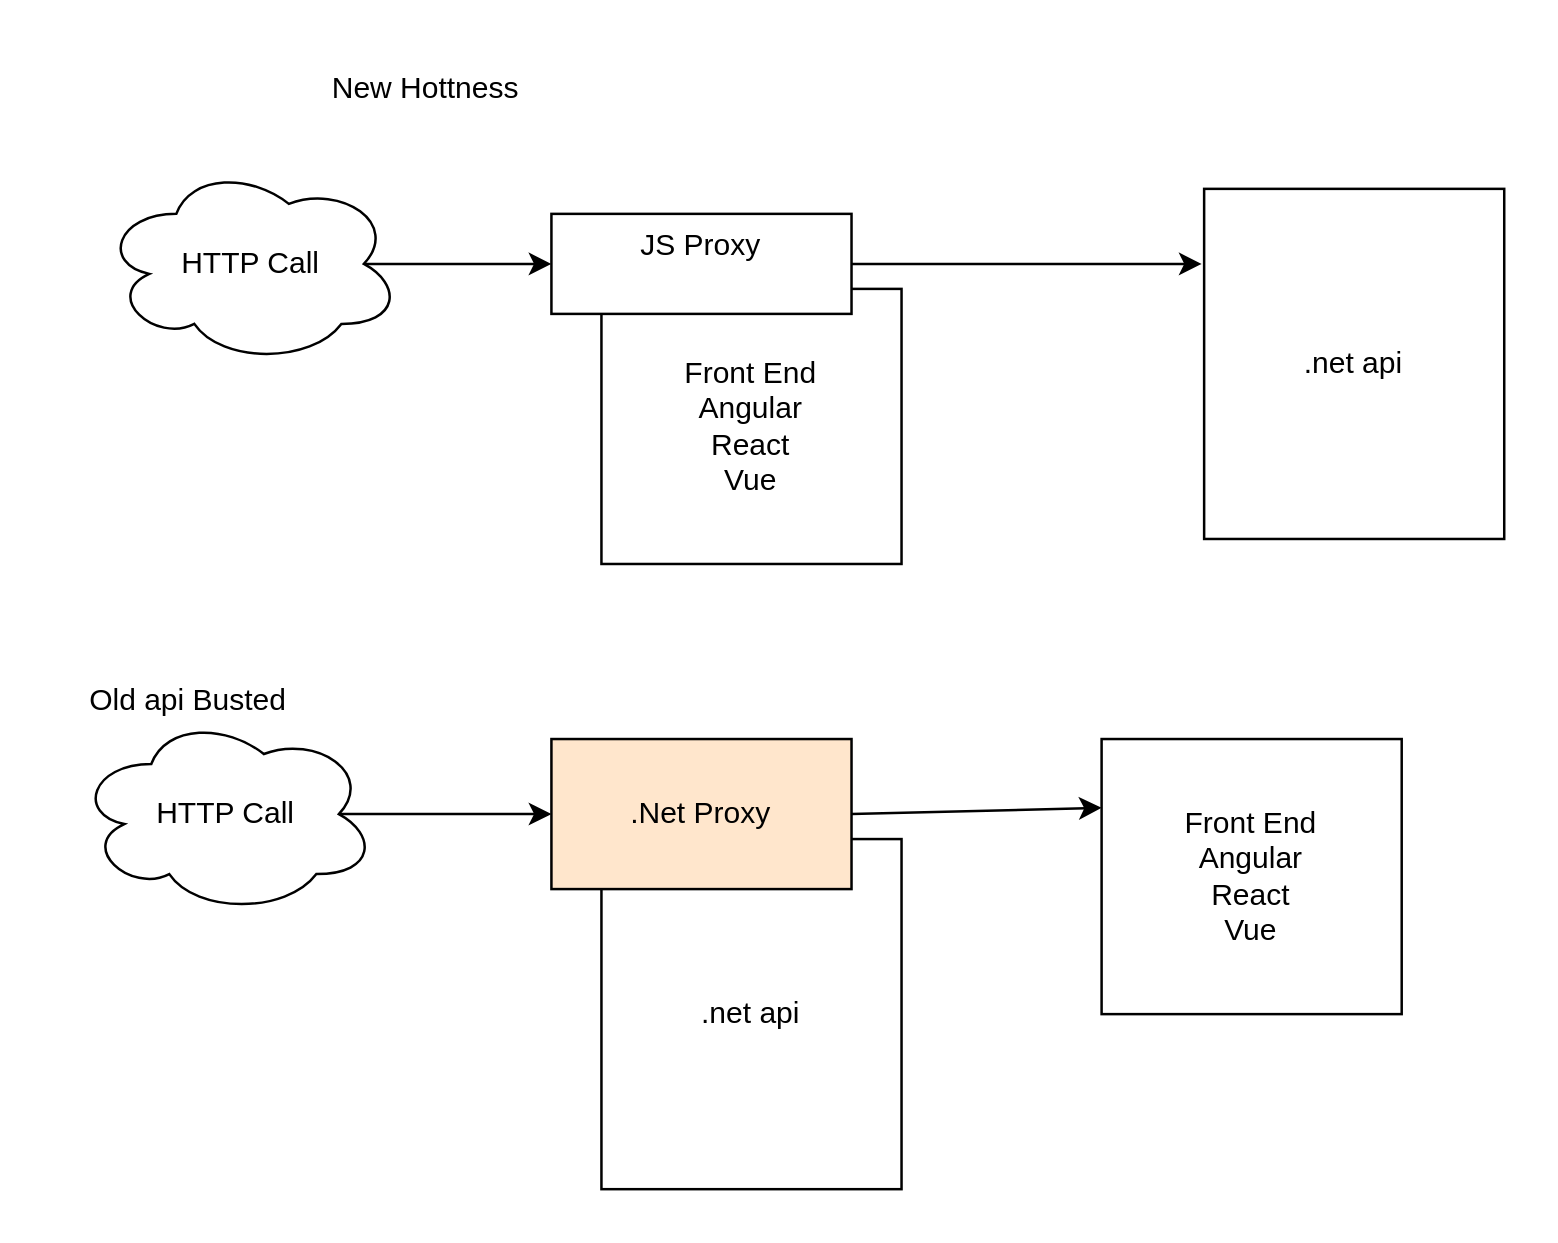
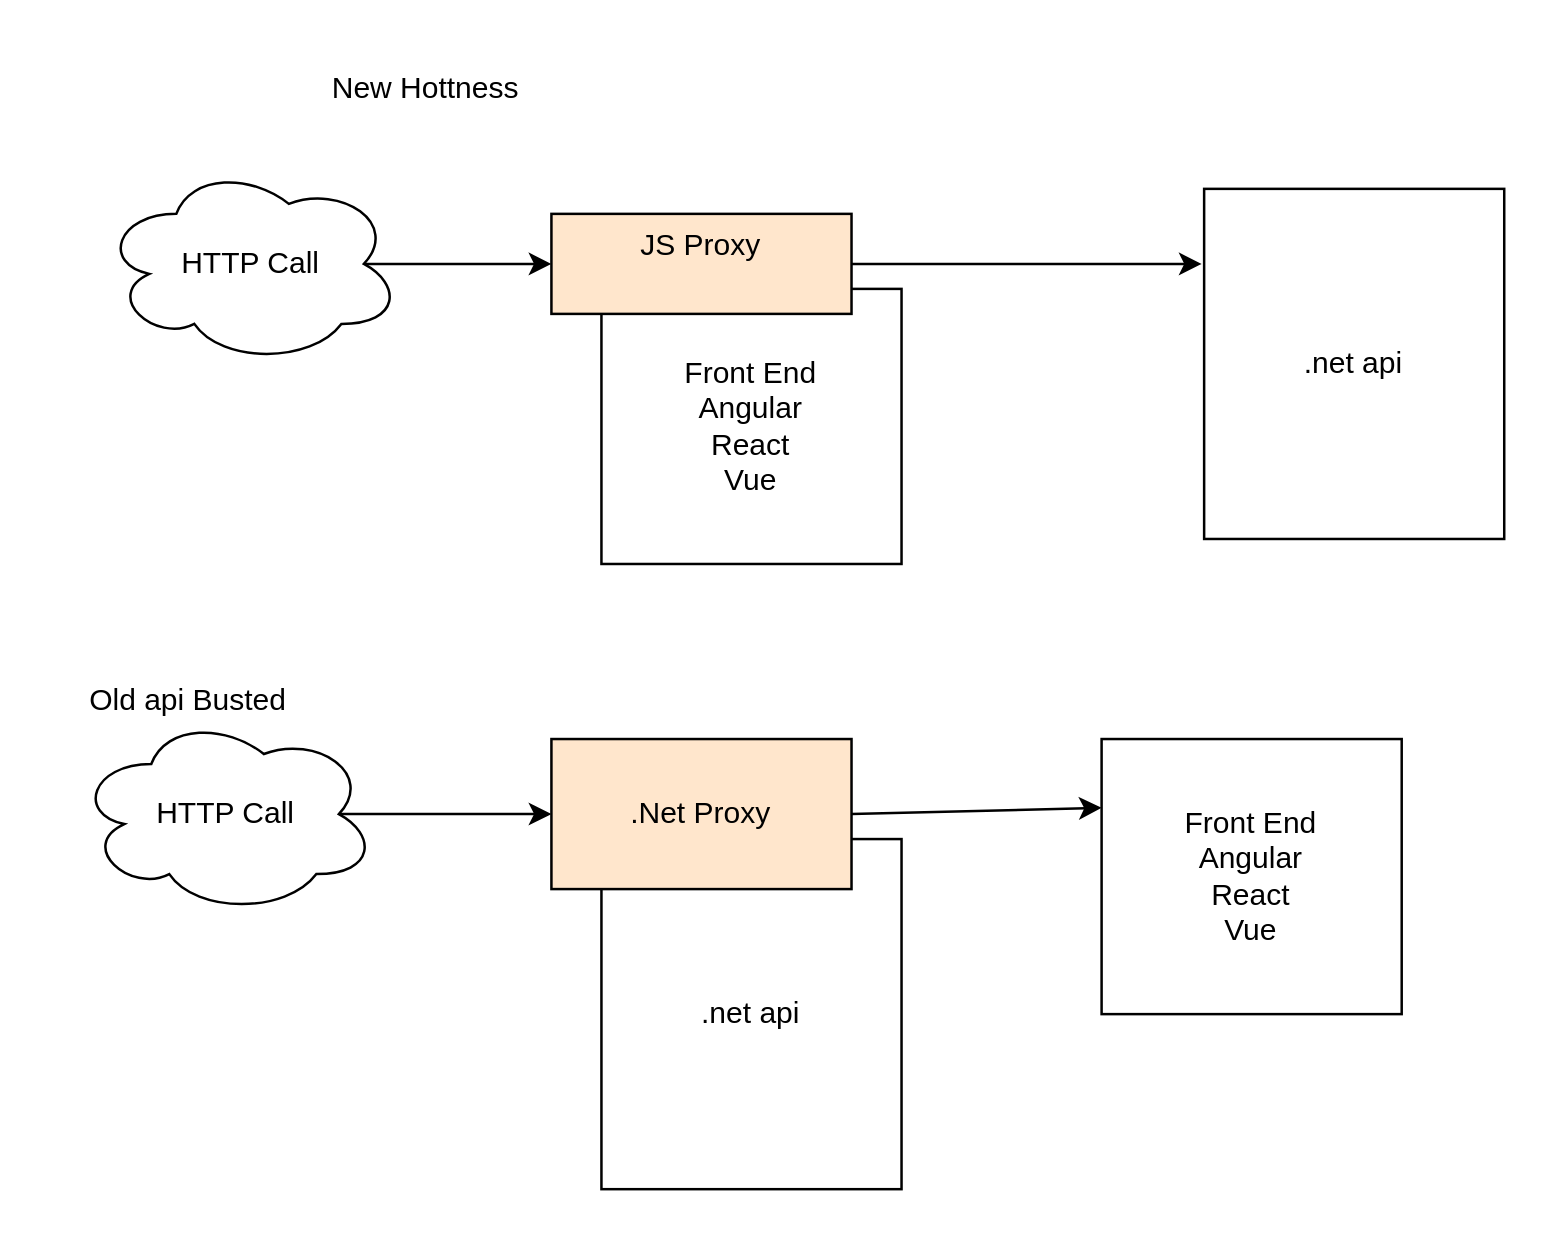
node "JS Proxy": fillcolor #ffffff -> #ffe6cc
